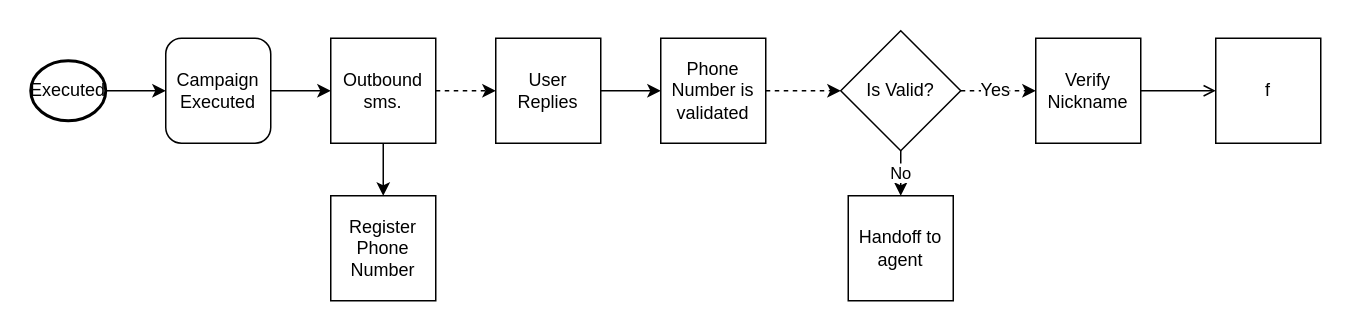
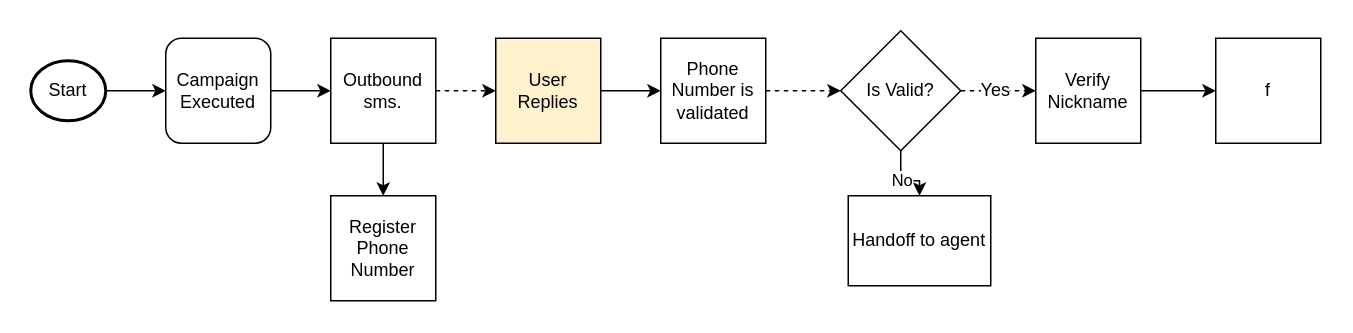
node "Executed": label "Executed" -> "Start"
node "User Replies": fillcolor #ffffff -> #fff2cc
edge "Verify Nickname" -> "f": arrowhead open -> classic
node "Handoff to agent": size 105x105 -> 143x90
